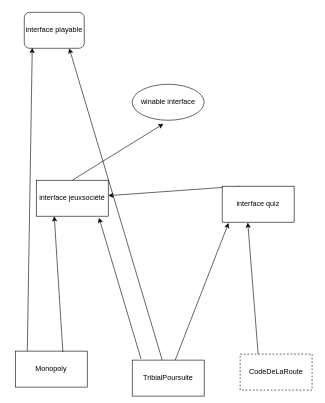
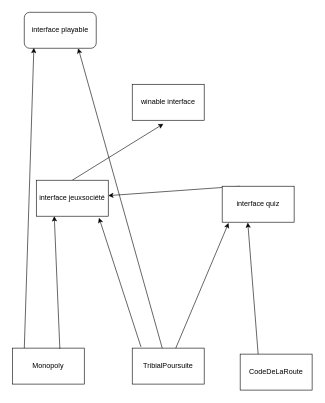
node "interface playable": size 60x36 -> 72x36
node "winable interface": shape ellipse -> rectangle
node "Monopoly": moved (51, 369) -> (48, 366)
node "CodeDeLaRoute": style dashed -> solid
node "TribialPoursuite": moved (168, 378) -> (168, 366)
